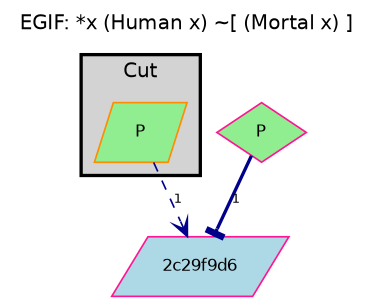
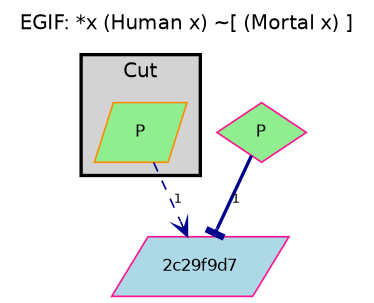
node "2c29f9d6": label "2c29f9d6" -> "2c29f9d7"
